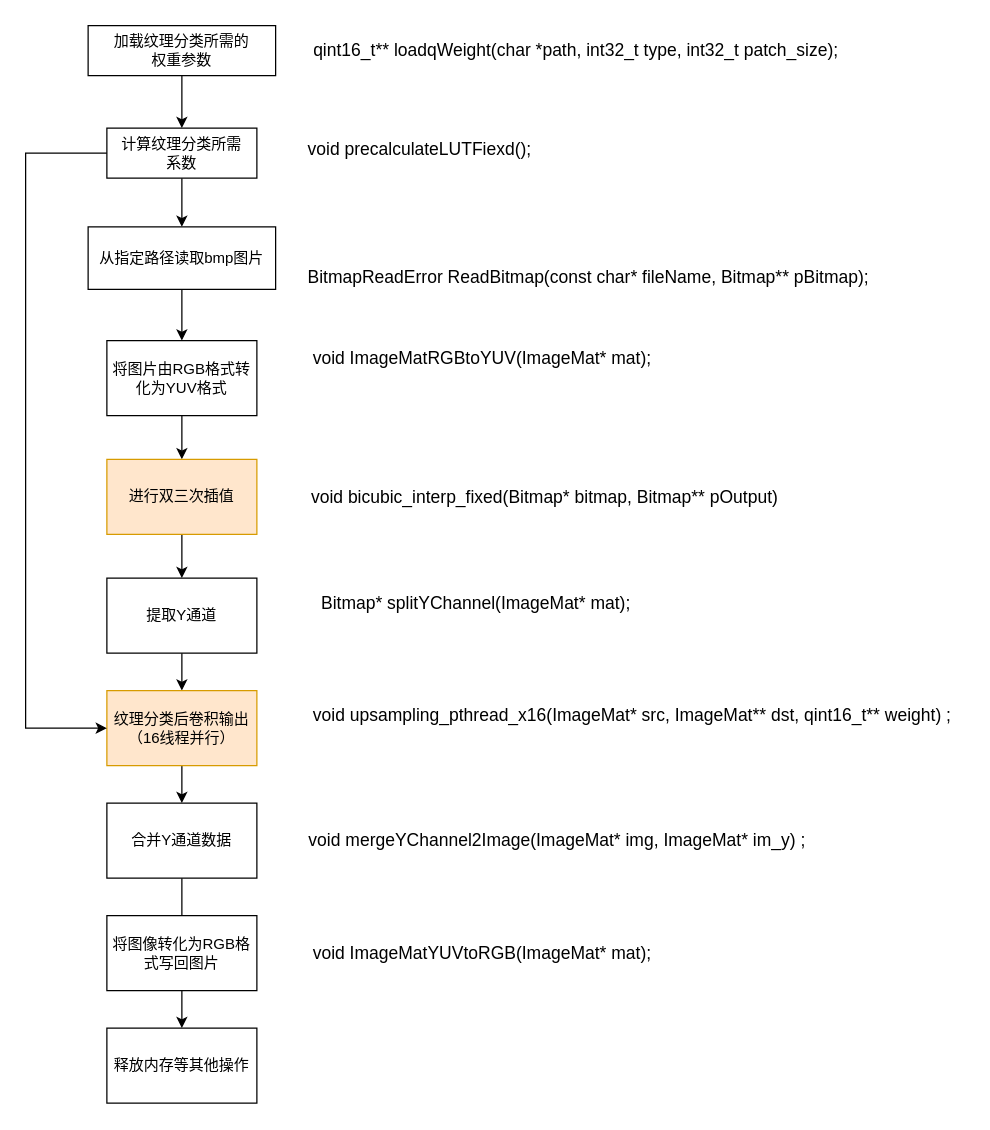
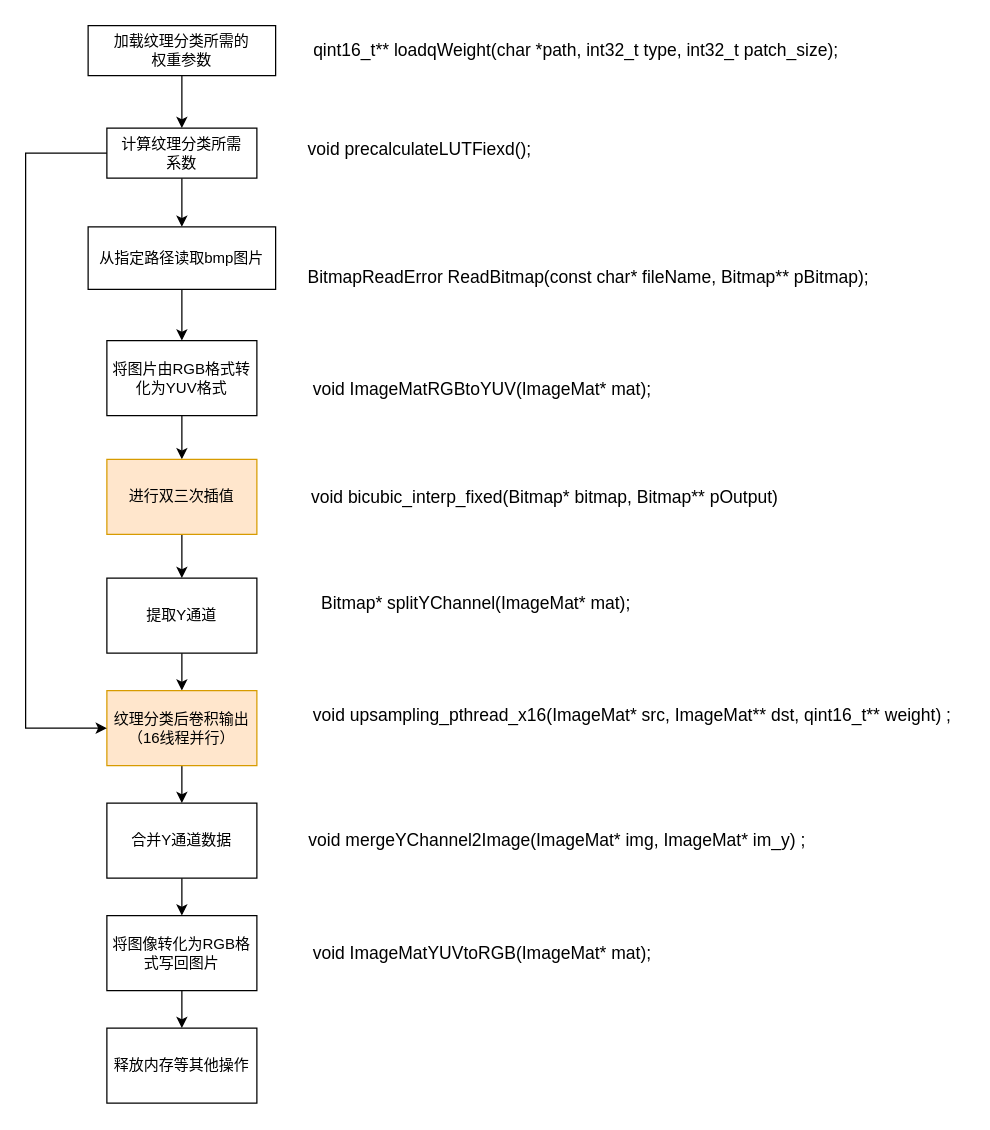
node "void ImageMatRGBtoYUV(ImageMat* mat);": moved (482, 358) -> (482, 389)
edge "合并Y通道数据" -- "将图像转化为RGB格式写回图片": arrowhead none -> classic
